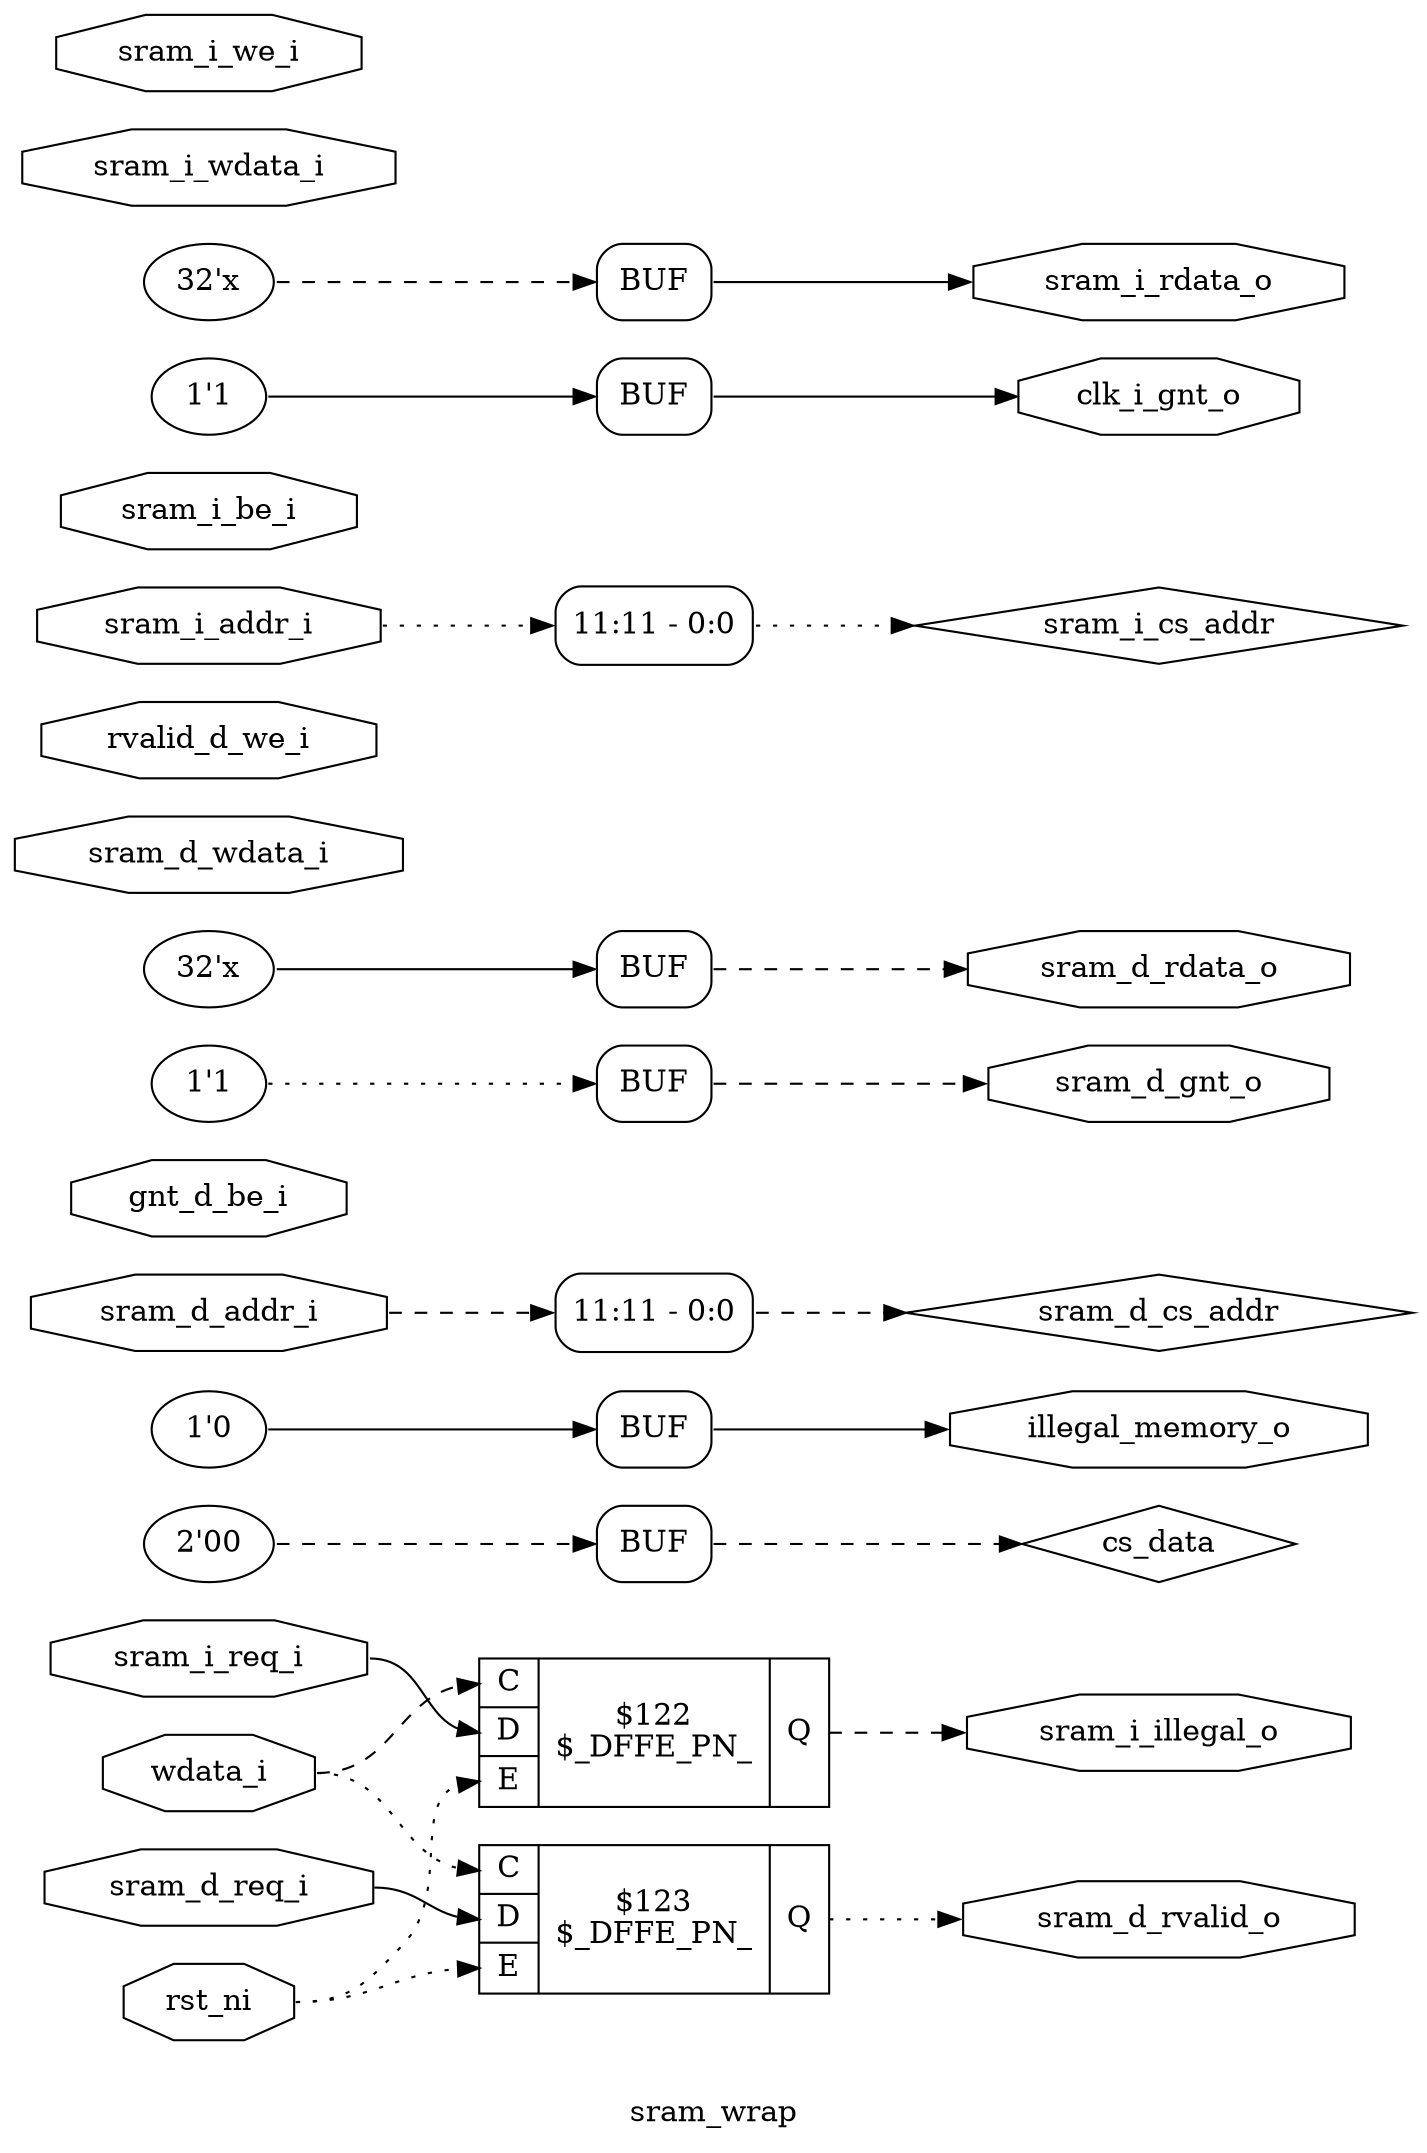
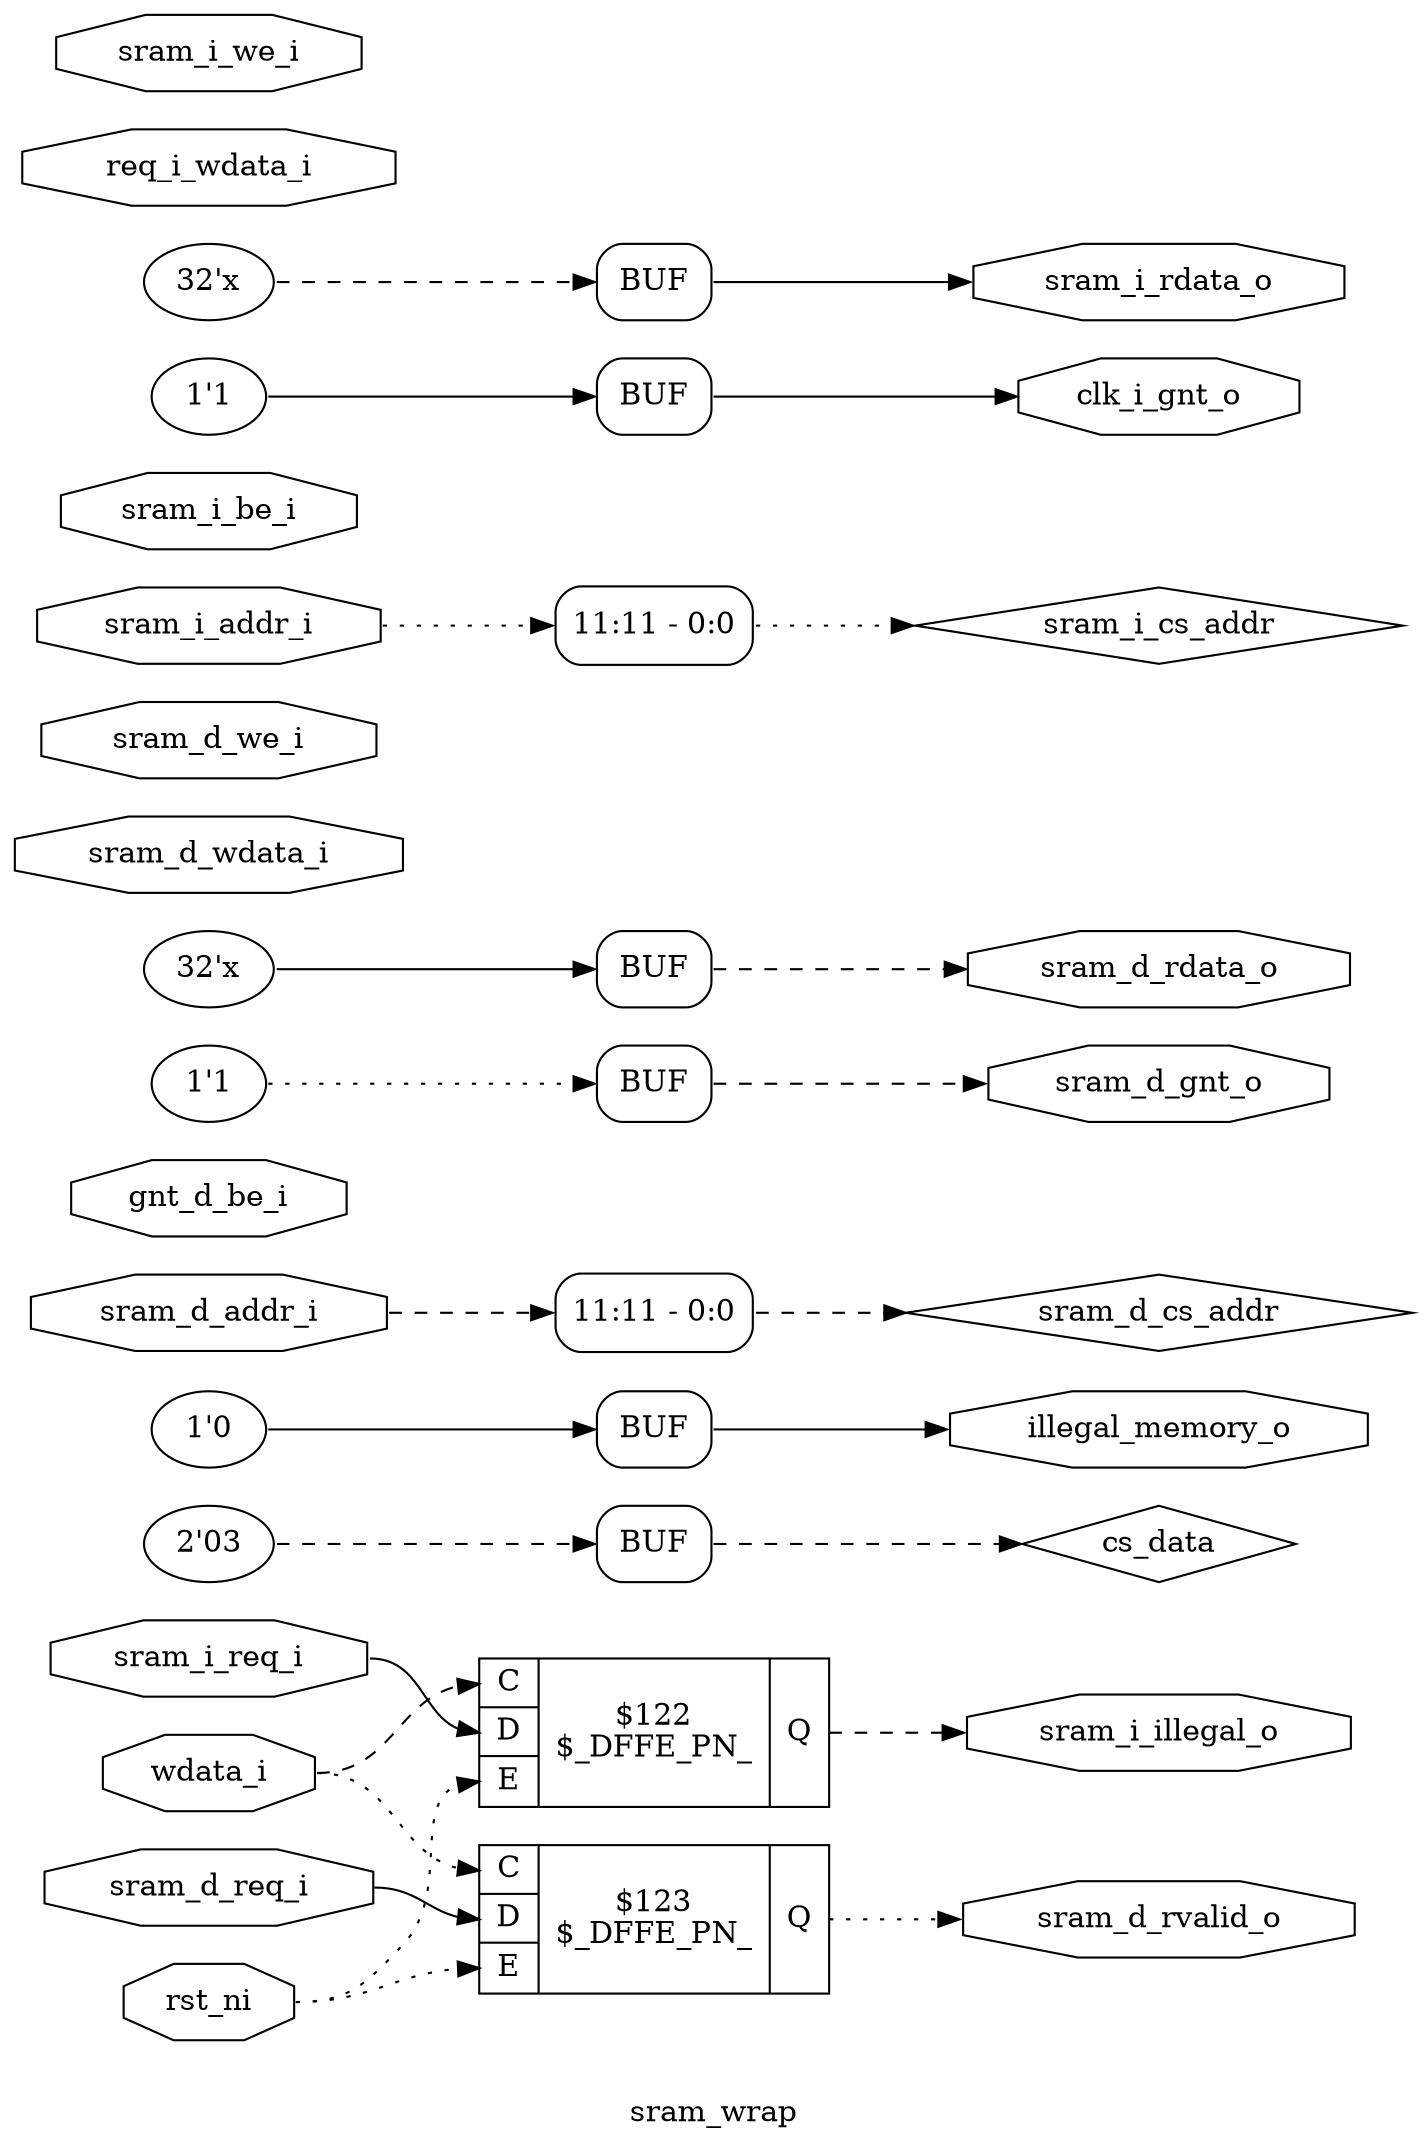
node "sram_i_wdata_i": label "sram_i_wdata_i" -> "req_i_wdata_i"
node "rvalid_d_we_i": label "rvalid_d_we_i" -> "sram_d_we_i"
node "2'00": label "2'00" -> "2'03"
